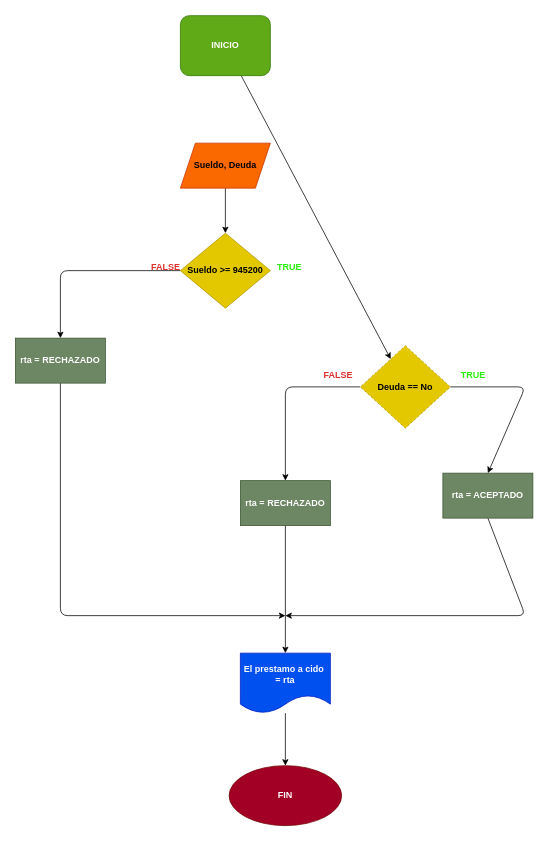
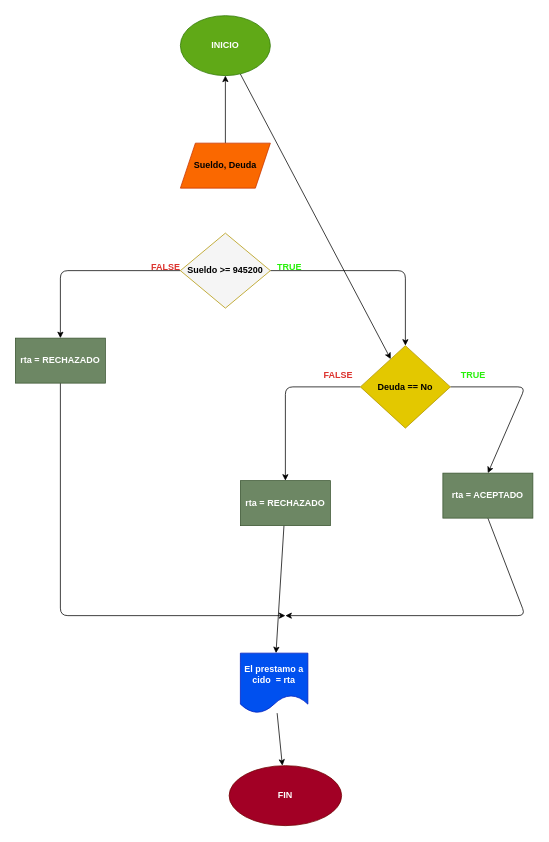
node "INICIO": shape rounded rectangle -> ellipse
edge "Sueldo, Deuda" -> "Sueldo >= 945200": now "Sueldo, Deuda" -> "INICIO"
node "Sueldo >= 945200": fillcolor #e3c800 -> #f5f5f5
edge "Sueldo >= 945200" -> "Deuda == No": added
node "Deuda == No": style dashed -> solid
node "El prestamo a cido = rta": size 90x60 -> 68x60
